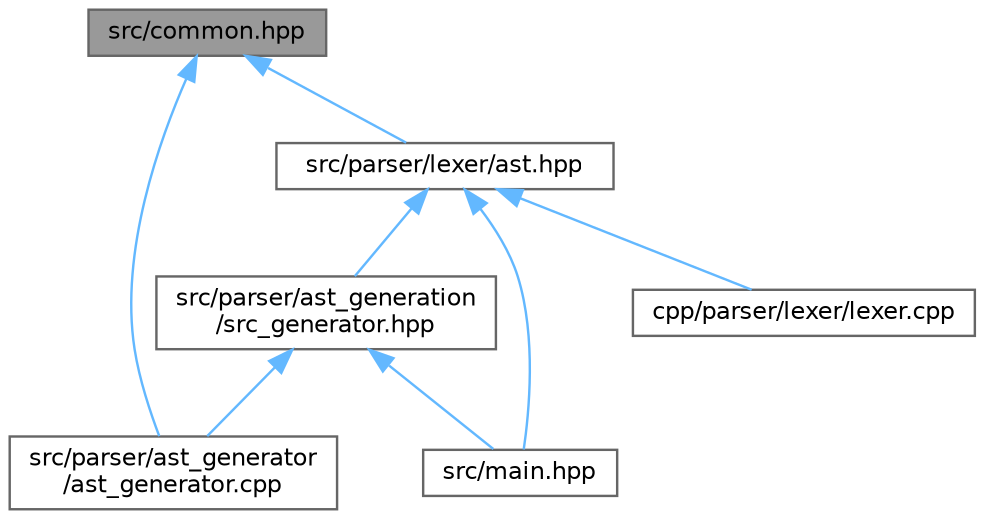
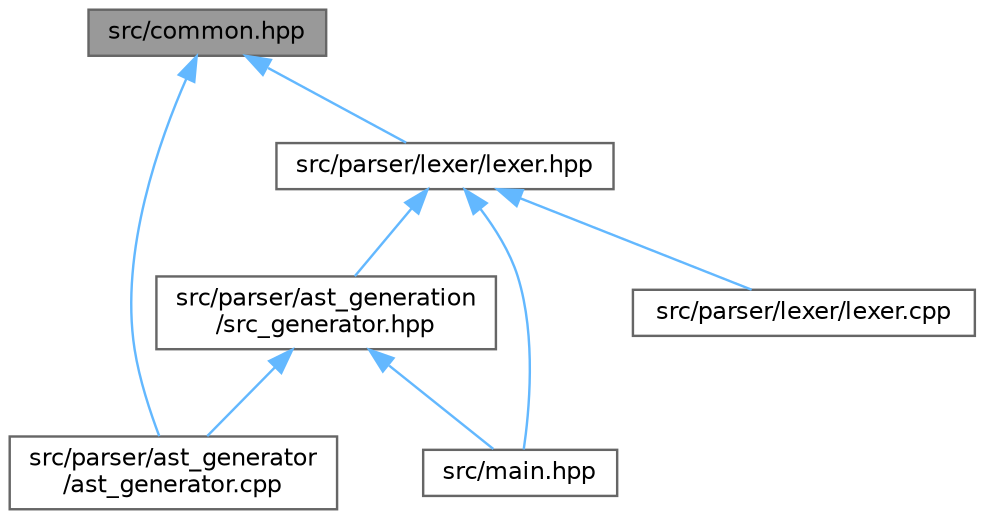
node "src/parser/lexer/ast.hpp": label "src/parser/lexer/ast.hpp" -> "src/parser/lexer/lexer.hpp"
node "cpp/parser/lexer/lexer.cpp": label "cpp/parser/lexer/lexer.cpp" -> "src/parser/lexer/lexer.cpp"
